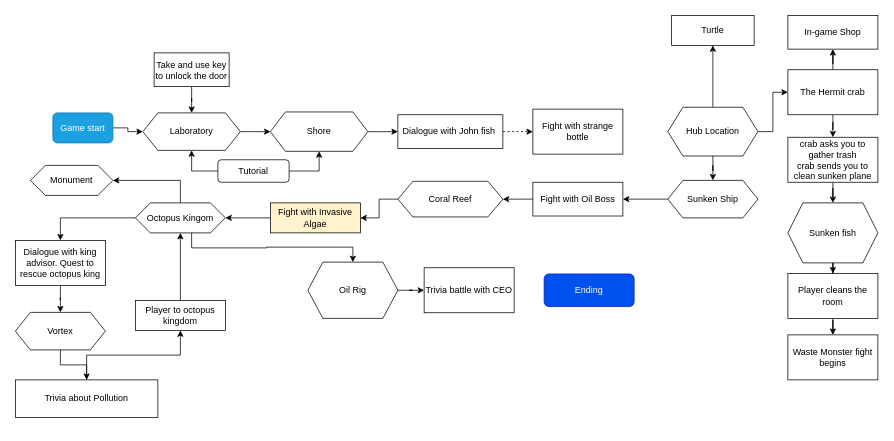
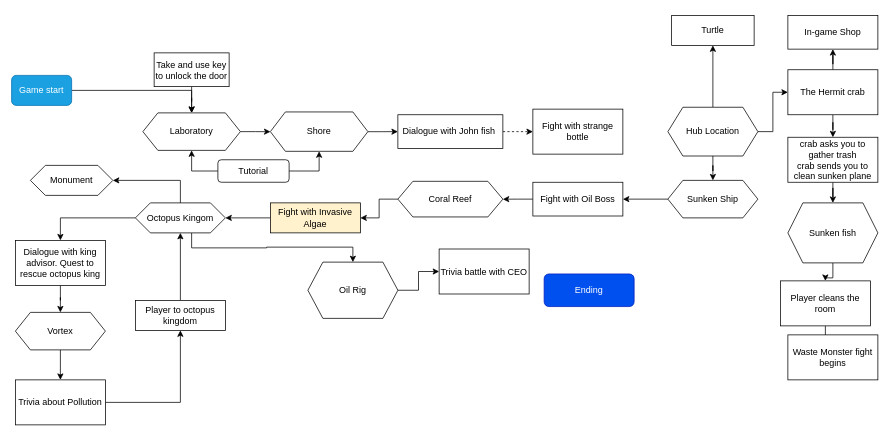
node "Game start": moved (83, 128) -> (42, 90)
node "Trivia battle with CEO": moved (469, 290) -> (484, 272)
node "Player cleans the room": moved (833, 296) -> (825, 303)
node "Trivia about Pollution": size 143x38 -> 90x45
